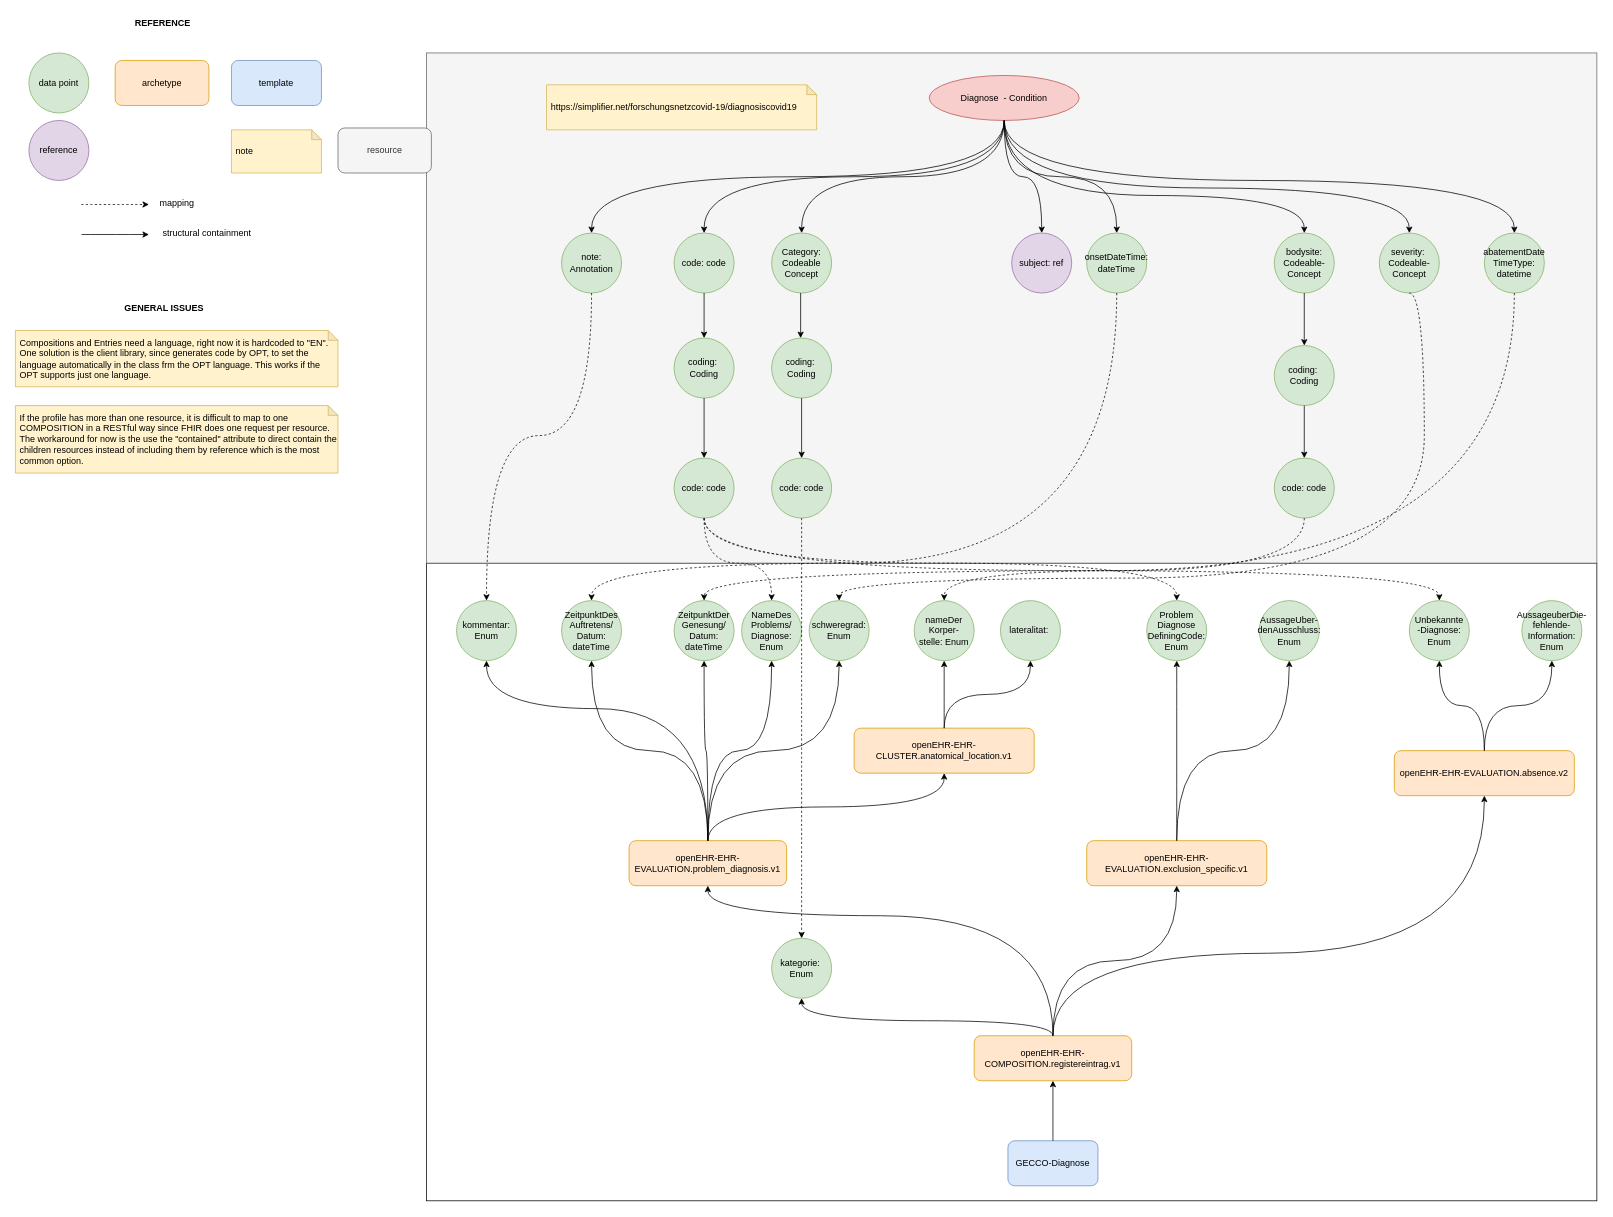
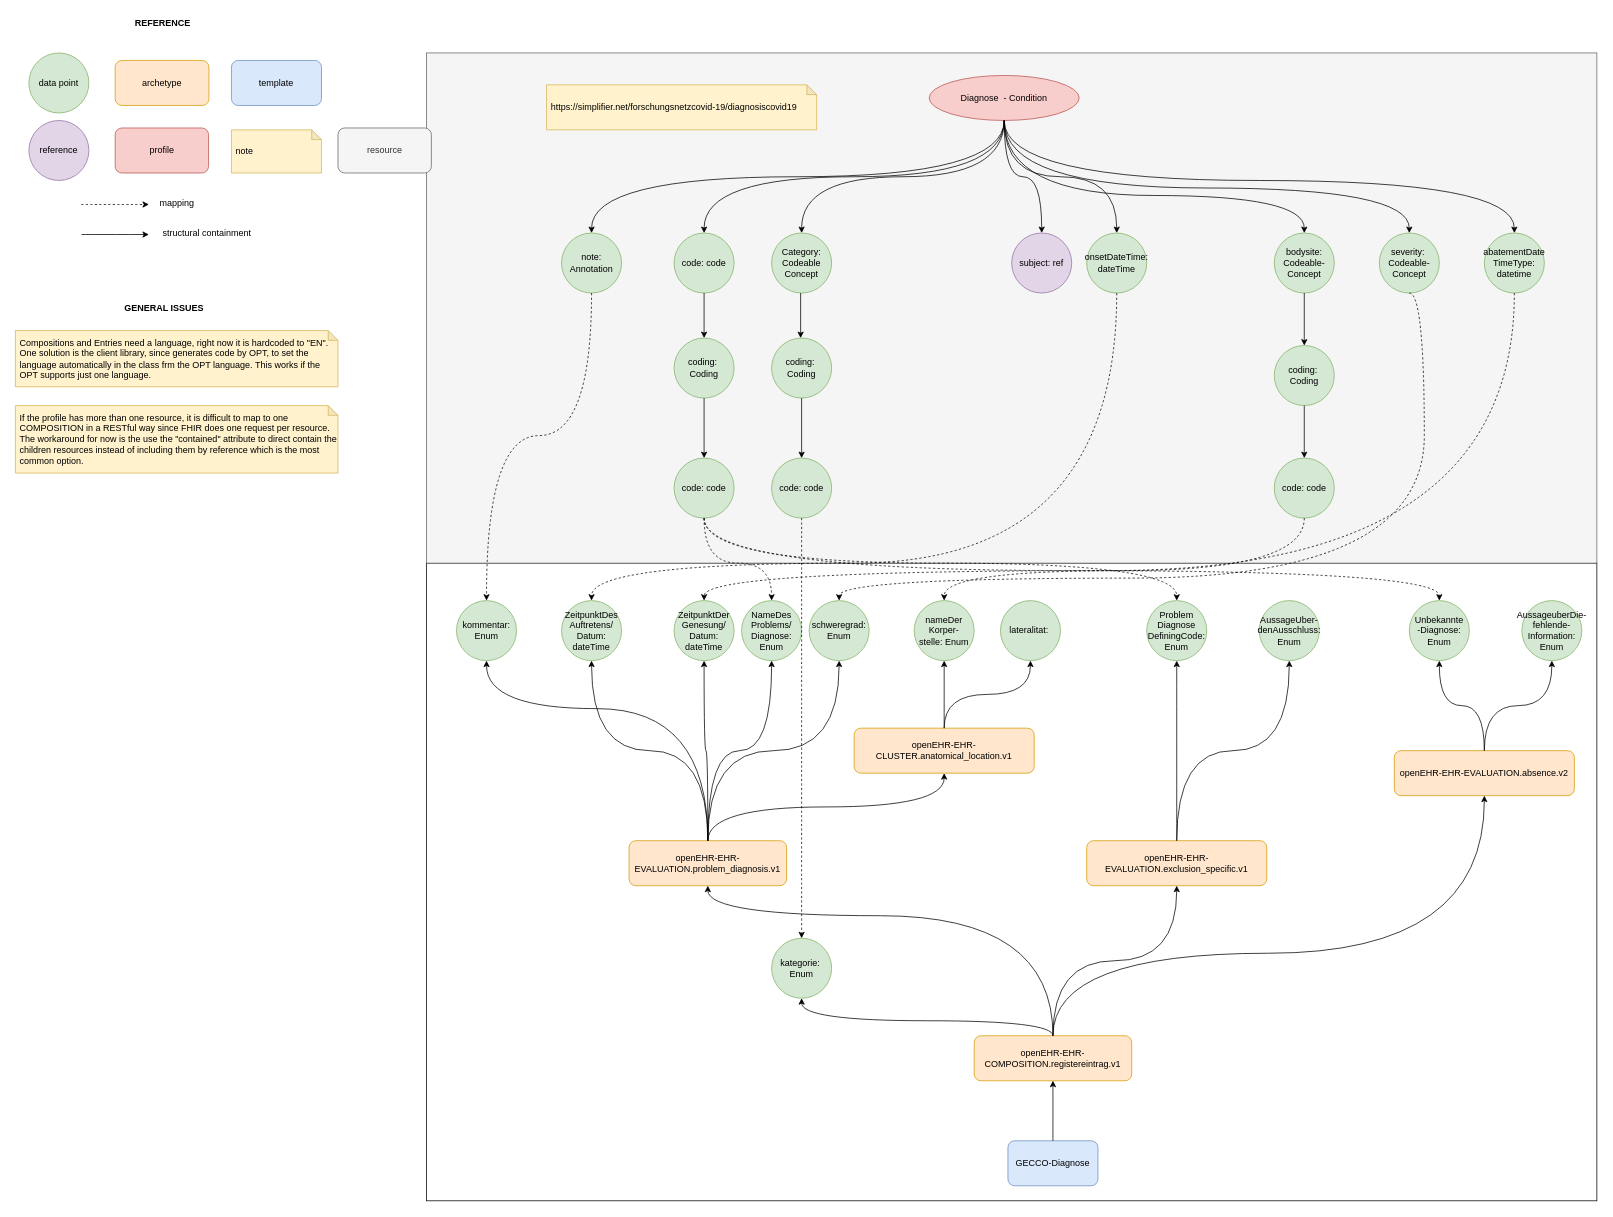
node "profile": added
